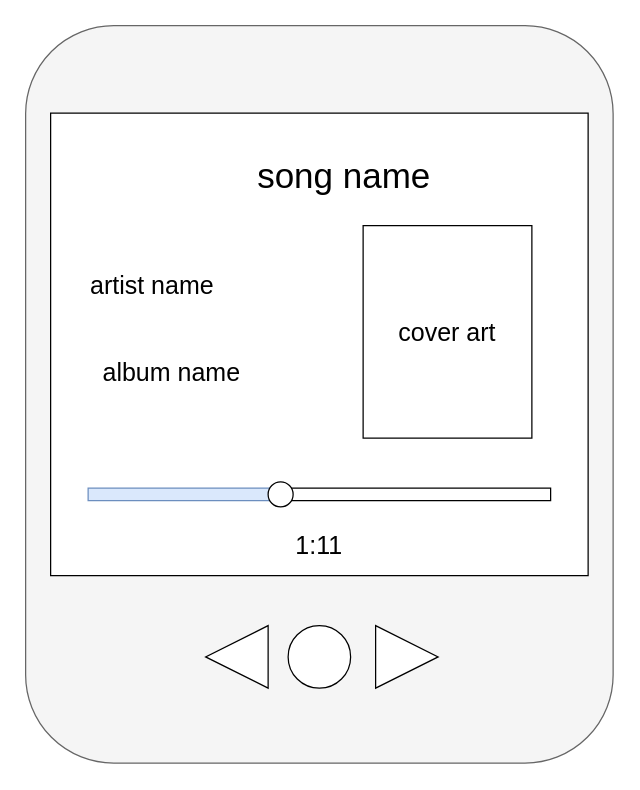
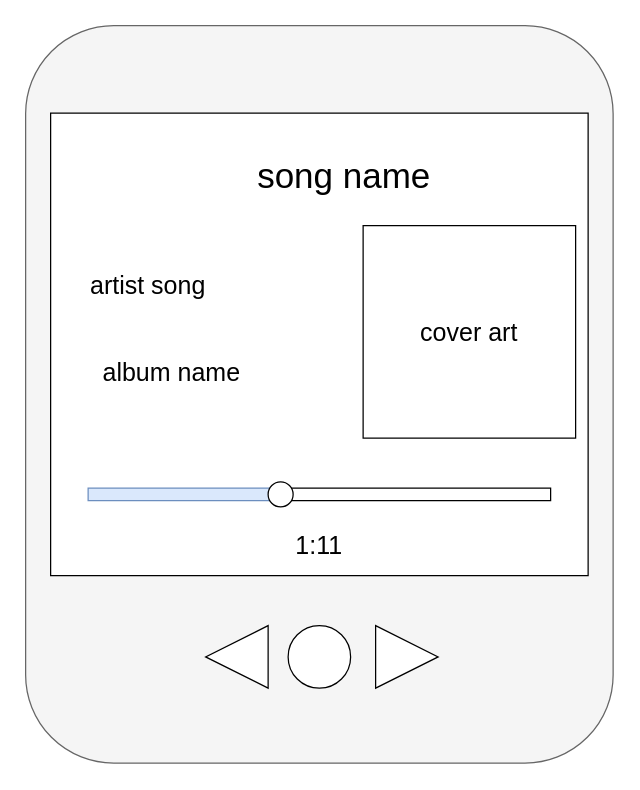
node "artist name": label "artist name" -> "artist song"
node "cover art": size 169x213 -> 213x213
